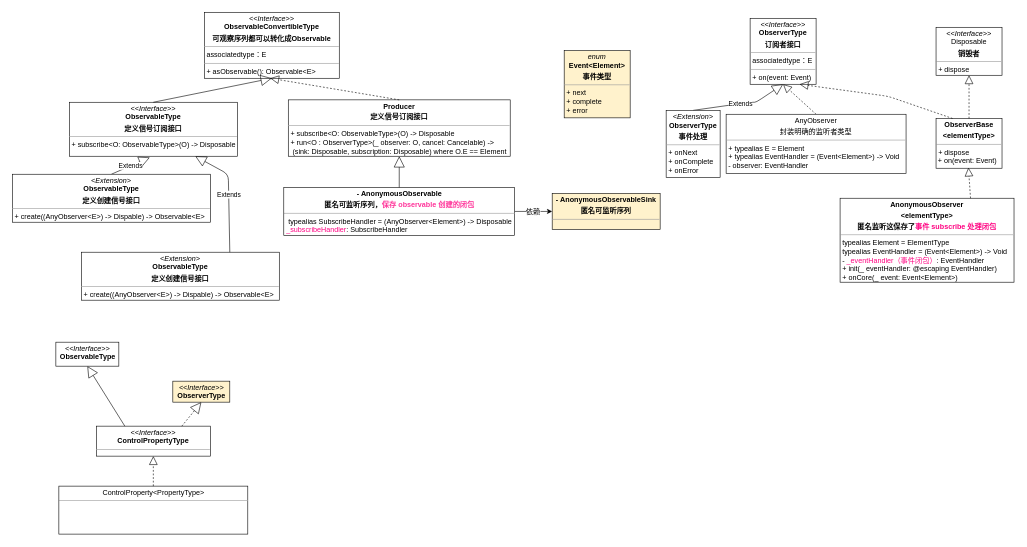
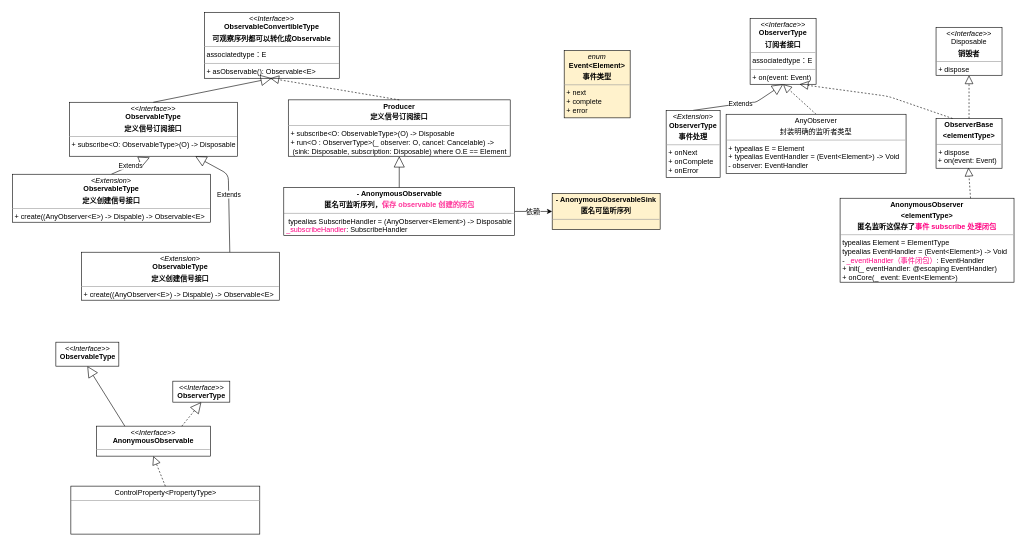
node "<<Interface>> ObserverType": fillcolor #fff2cc -> #ffffff
node "<<Interface>> ControlPropertyType": label "<<Interface>> ControlPropertyType" -> "<<Interface>> AnonymousObservable"
node "ControlProperty<PropertyType>": moved (153, 510) -> (165, 510)
